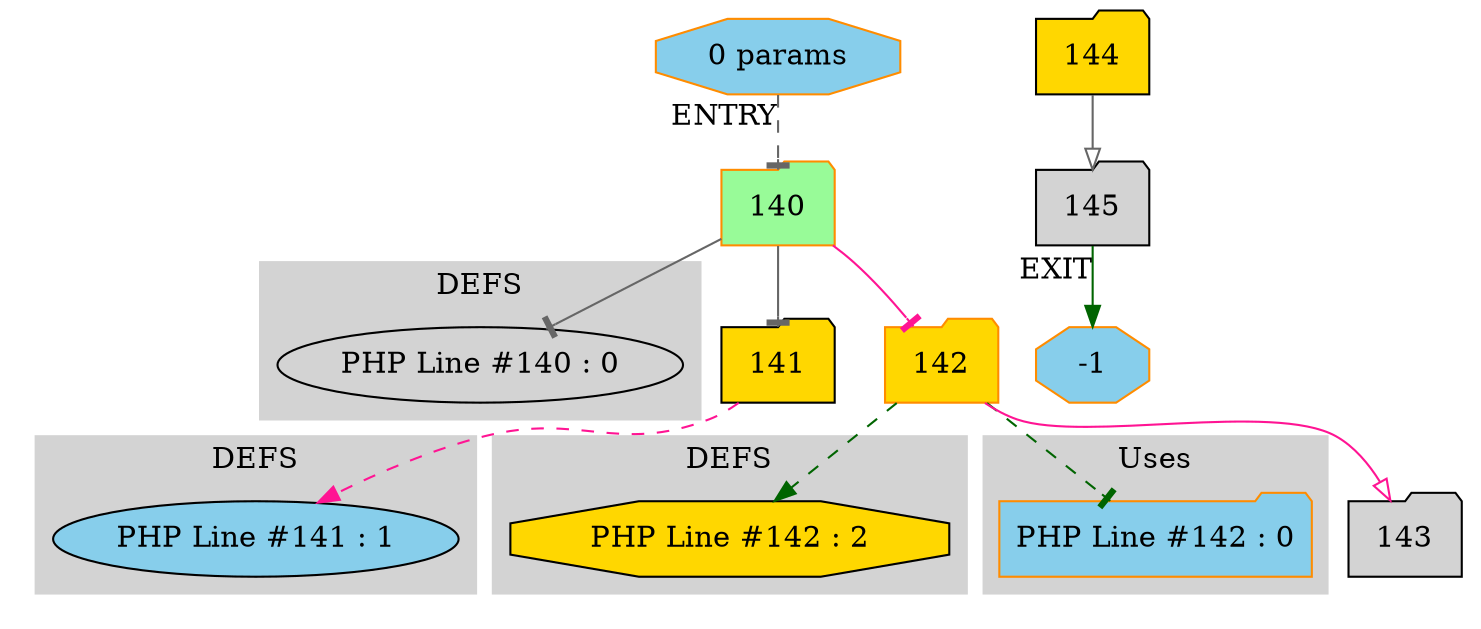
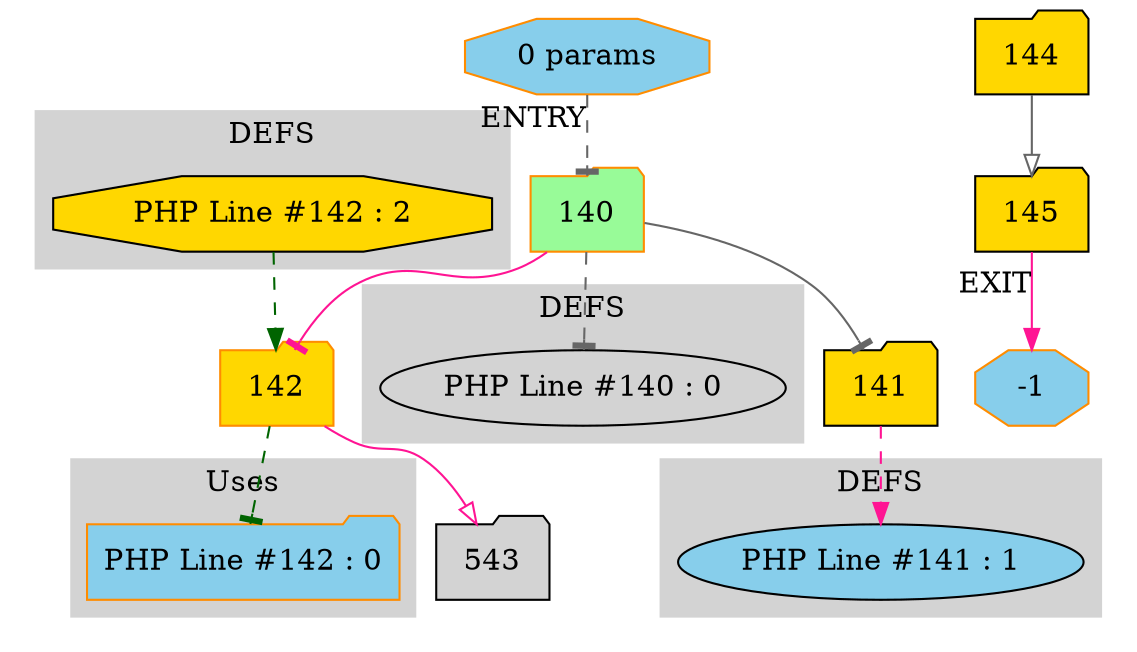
node "145": fillcolor lightgrey -> gold
edge "145" -> "-1": color darkgreen -> deeppink
edge "140" -> "PHP Line #140 : 0": style solid -> dashed
edge "142" -> "PHP Line #142 : 2": reversed
node "143": label "143" -> "543"
